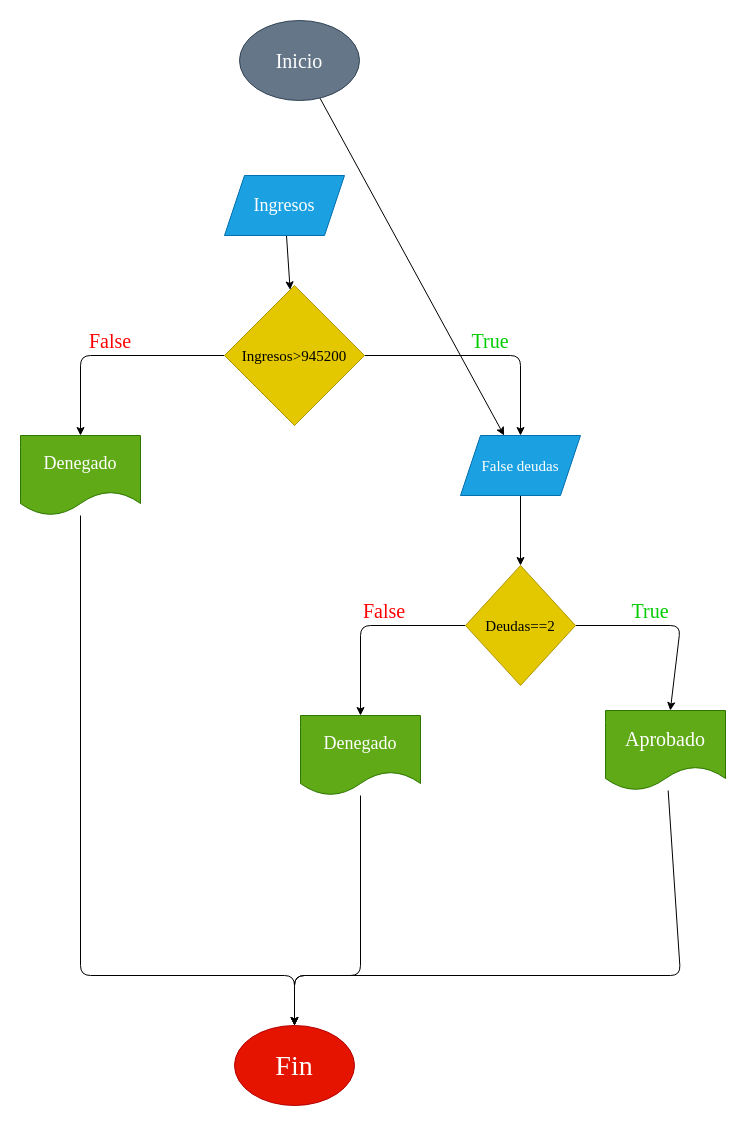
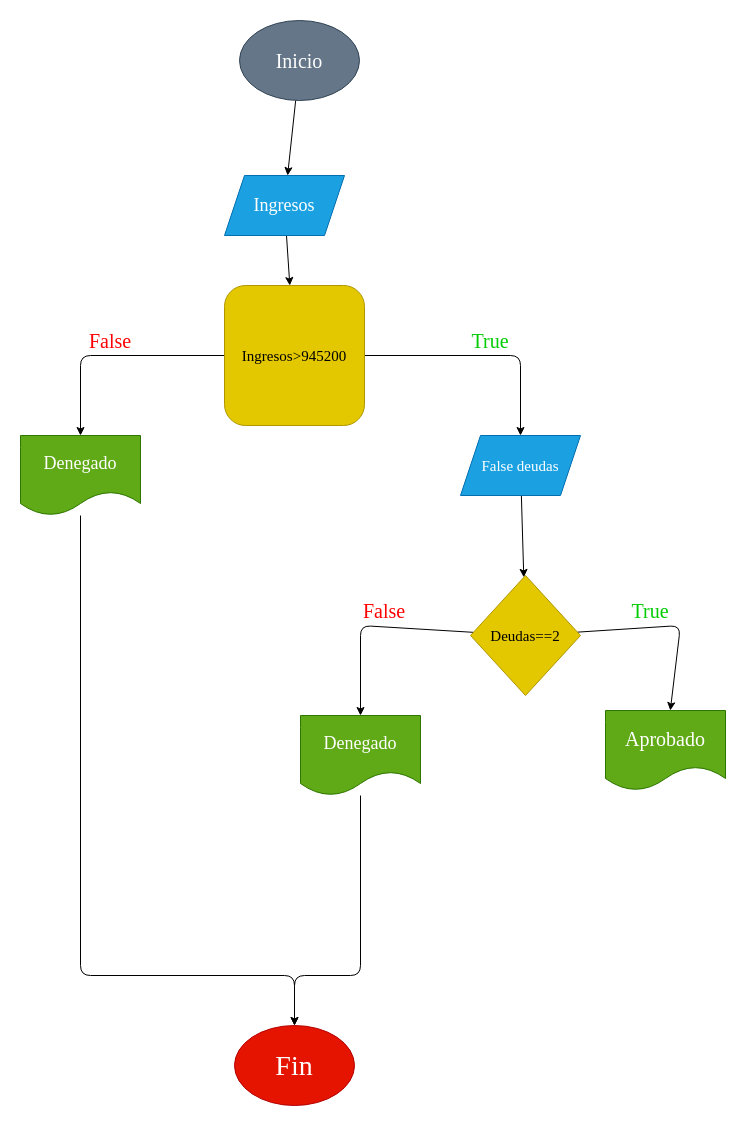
edge "Inicio" -> "False deudas": now "Inicio" -> "Ingresos"
node "Ingresos>945200": shape diamond -> rounded rectangle
node "Deudas==2": moved (521, 626) -> (526, 636)
edge "Aprobado" -> "Fin": removed
